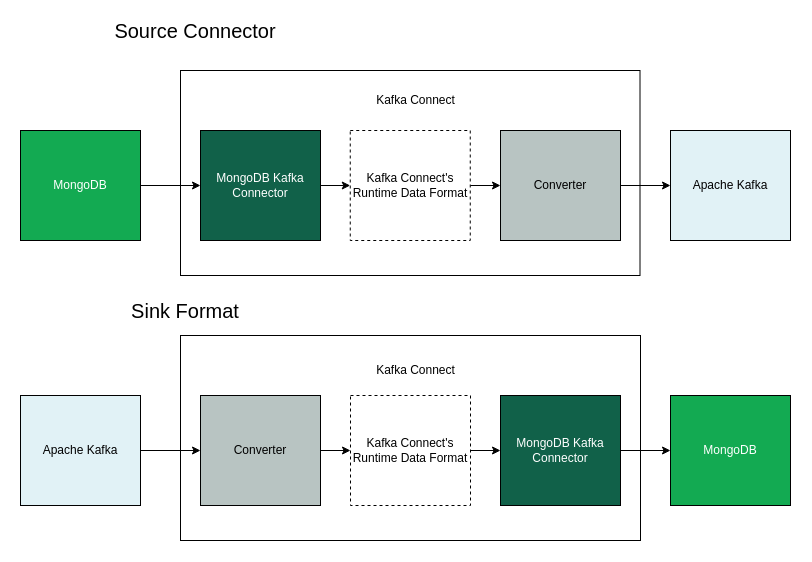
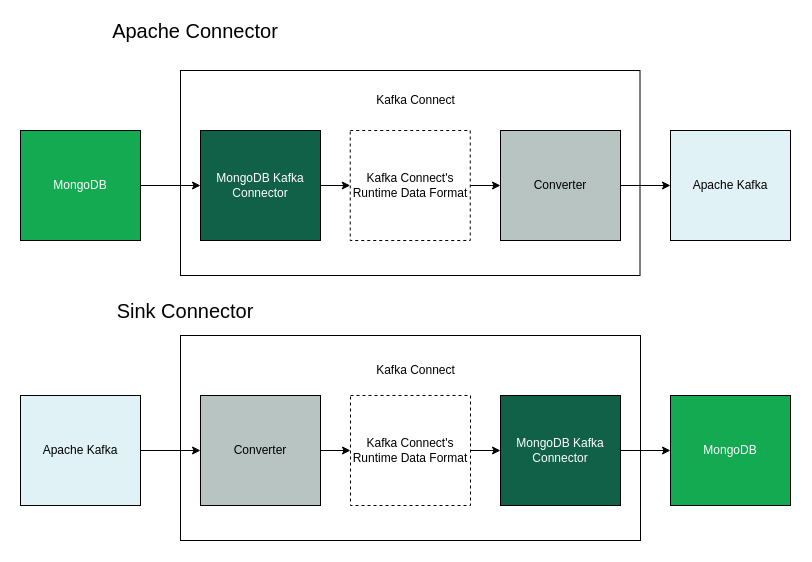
node "Source Connector": label "Source Connector" -> "Apache Connector"
node "Sink Format": label "Sink Format" -> "Sink Connector"
